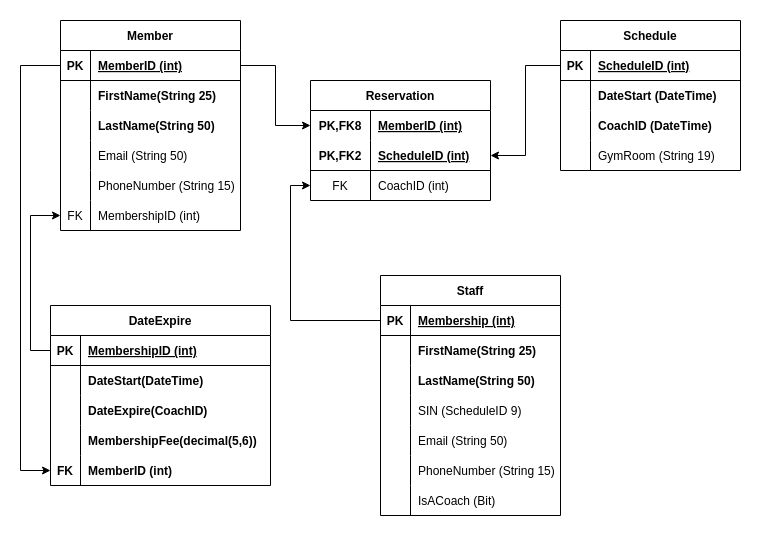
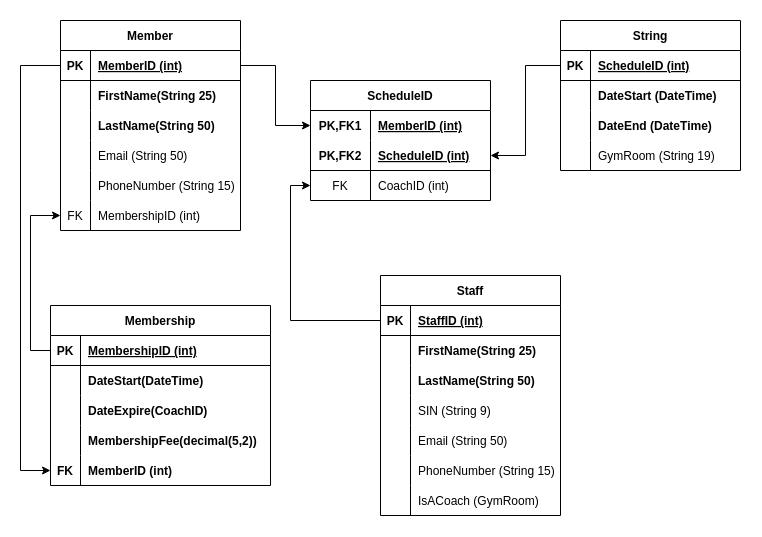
node "Schedule": label "Schedule" -> "String"
node "Reservation": label "Reservation" -> "ScheduleID"
node "PK,FK8": label "PK,FK8" -> "PK,FK1"
node "CoachID (DateTime)": label "CoachID (DateTime)" -> "DateEnd (DateTime)"
node "DateExpire": label "DateExpire" -> "Membership"
node "Membership (int)": label "Membership (int)" -> "StaffID (int)"
node "SIN (ScheduleID 9)": label "SIN (ScheduleID 9)" -> "SIN (String 9)"
node "MembershipFee(decimal(5,6))": label "MembershipFee(decimal(5,6))" -> "MembershipFee(decimal(5,2))"
node "IsACoach (Bit)": label "IsACoach (Bit)" -> "IsACoach (GymRoom)"
